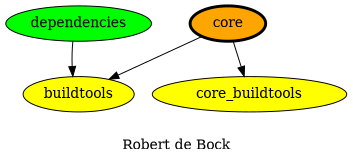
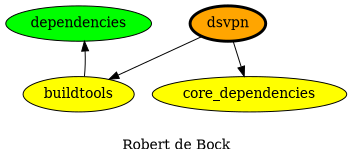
node "core": label "core" -> "dsvpn"
edge "dependencies" -> "buildtools": reversed
node "core_buildtools": label "core_buildtools" -> "core_dependencies"
